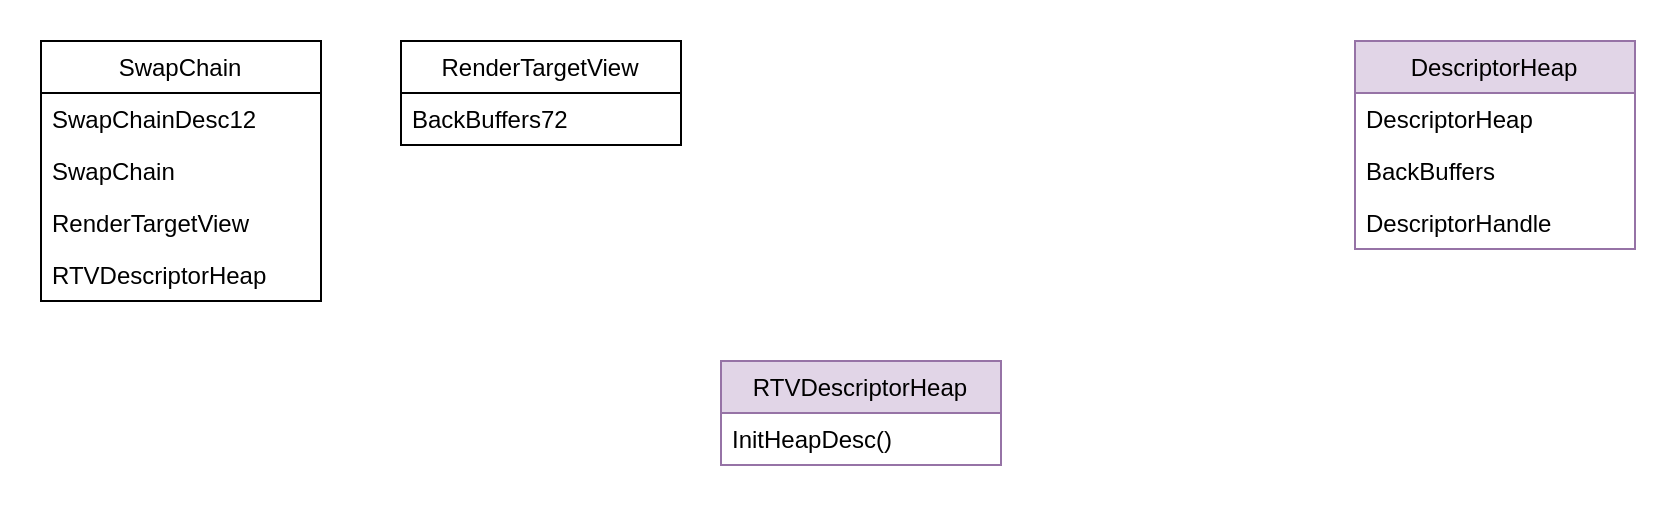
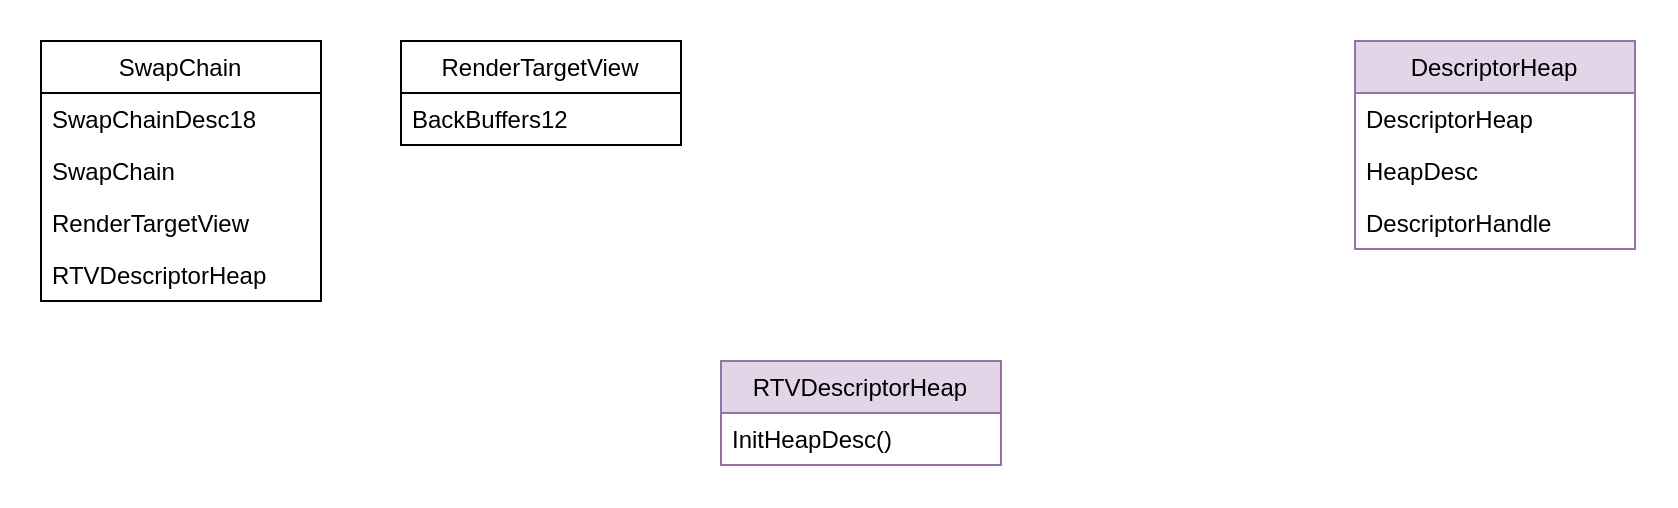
node "SwapChainDesc12": label "SwapChainDesc12" -> "SwapChainDesc18"
node "BackBuffers72": label "BackBuffers72" -> "BackBuffers12"
node "BackBuffers": label "BackBuffers" -> "HeapDesc"
